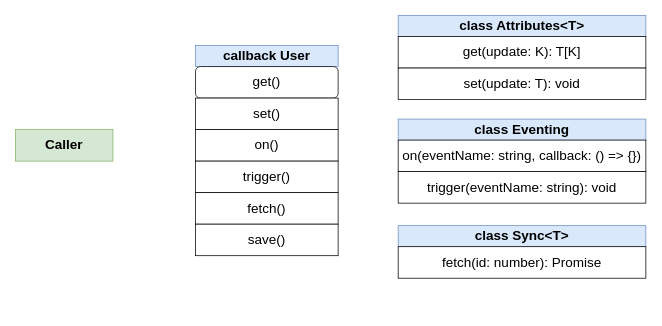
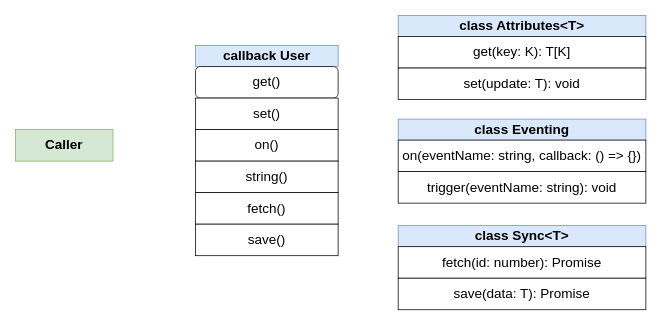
node "get(update: K): T[K]": label "get(update: K): T[K]" -> "get(key: K): T[K]"
node "trigger()": label "trigger()" -> "string()"
node "save(data: T): Promise": added
